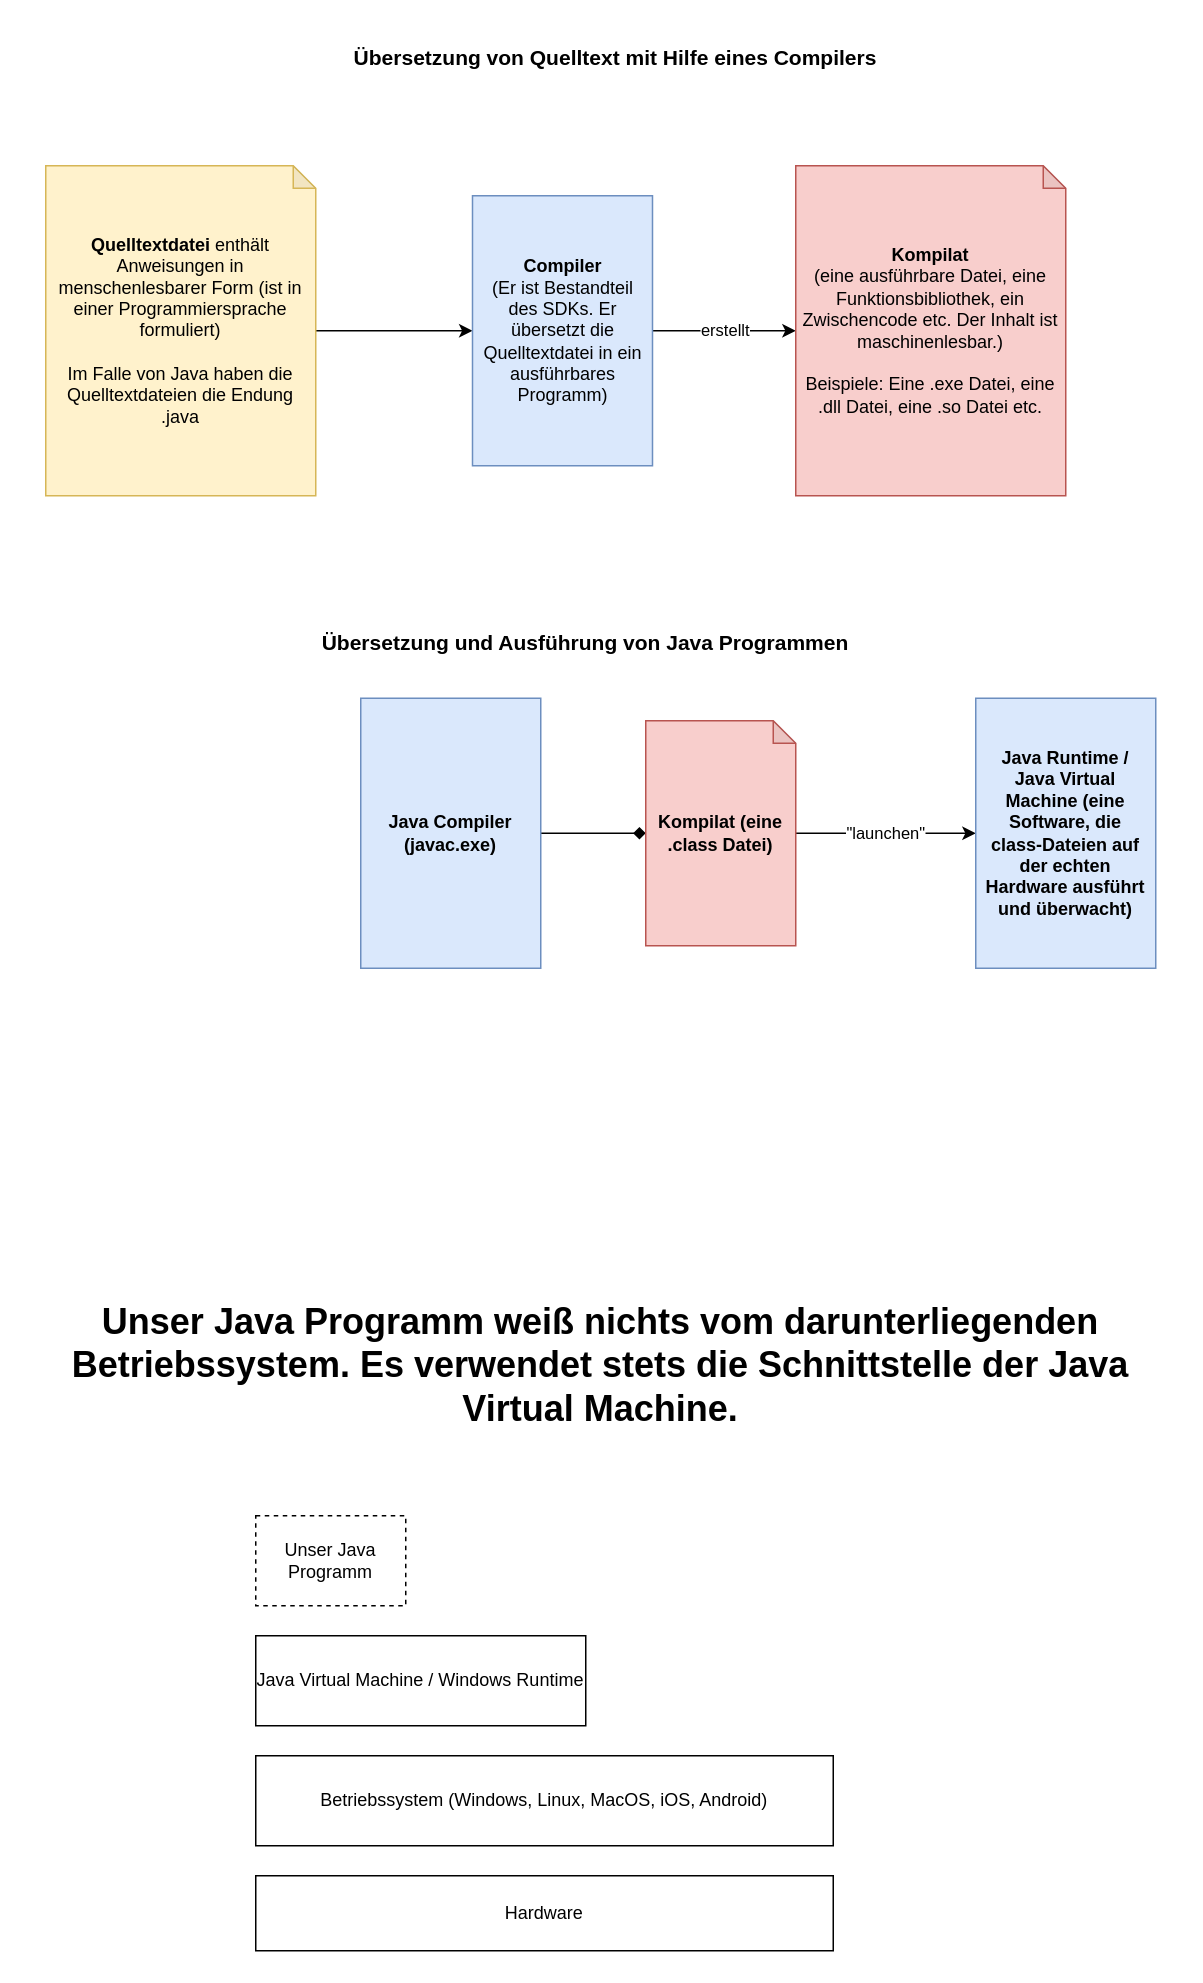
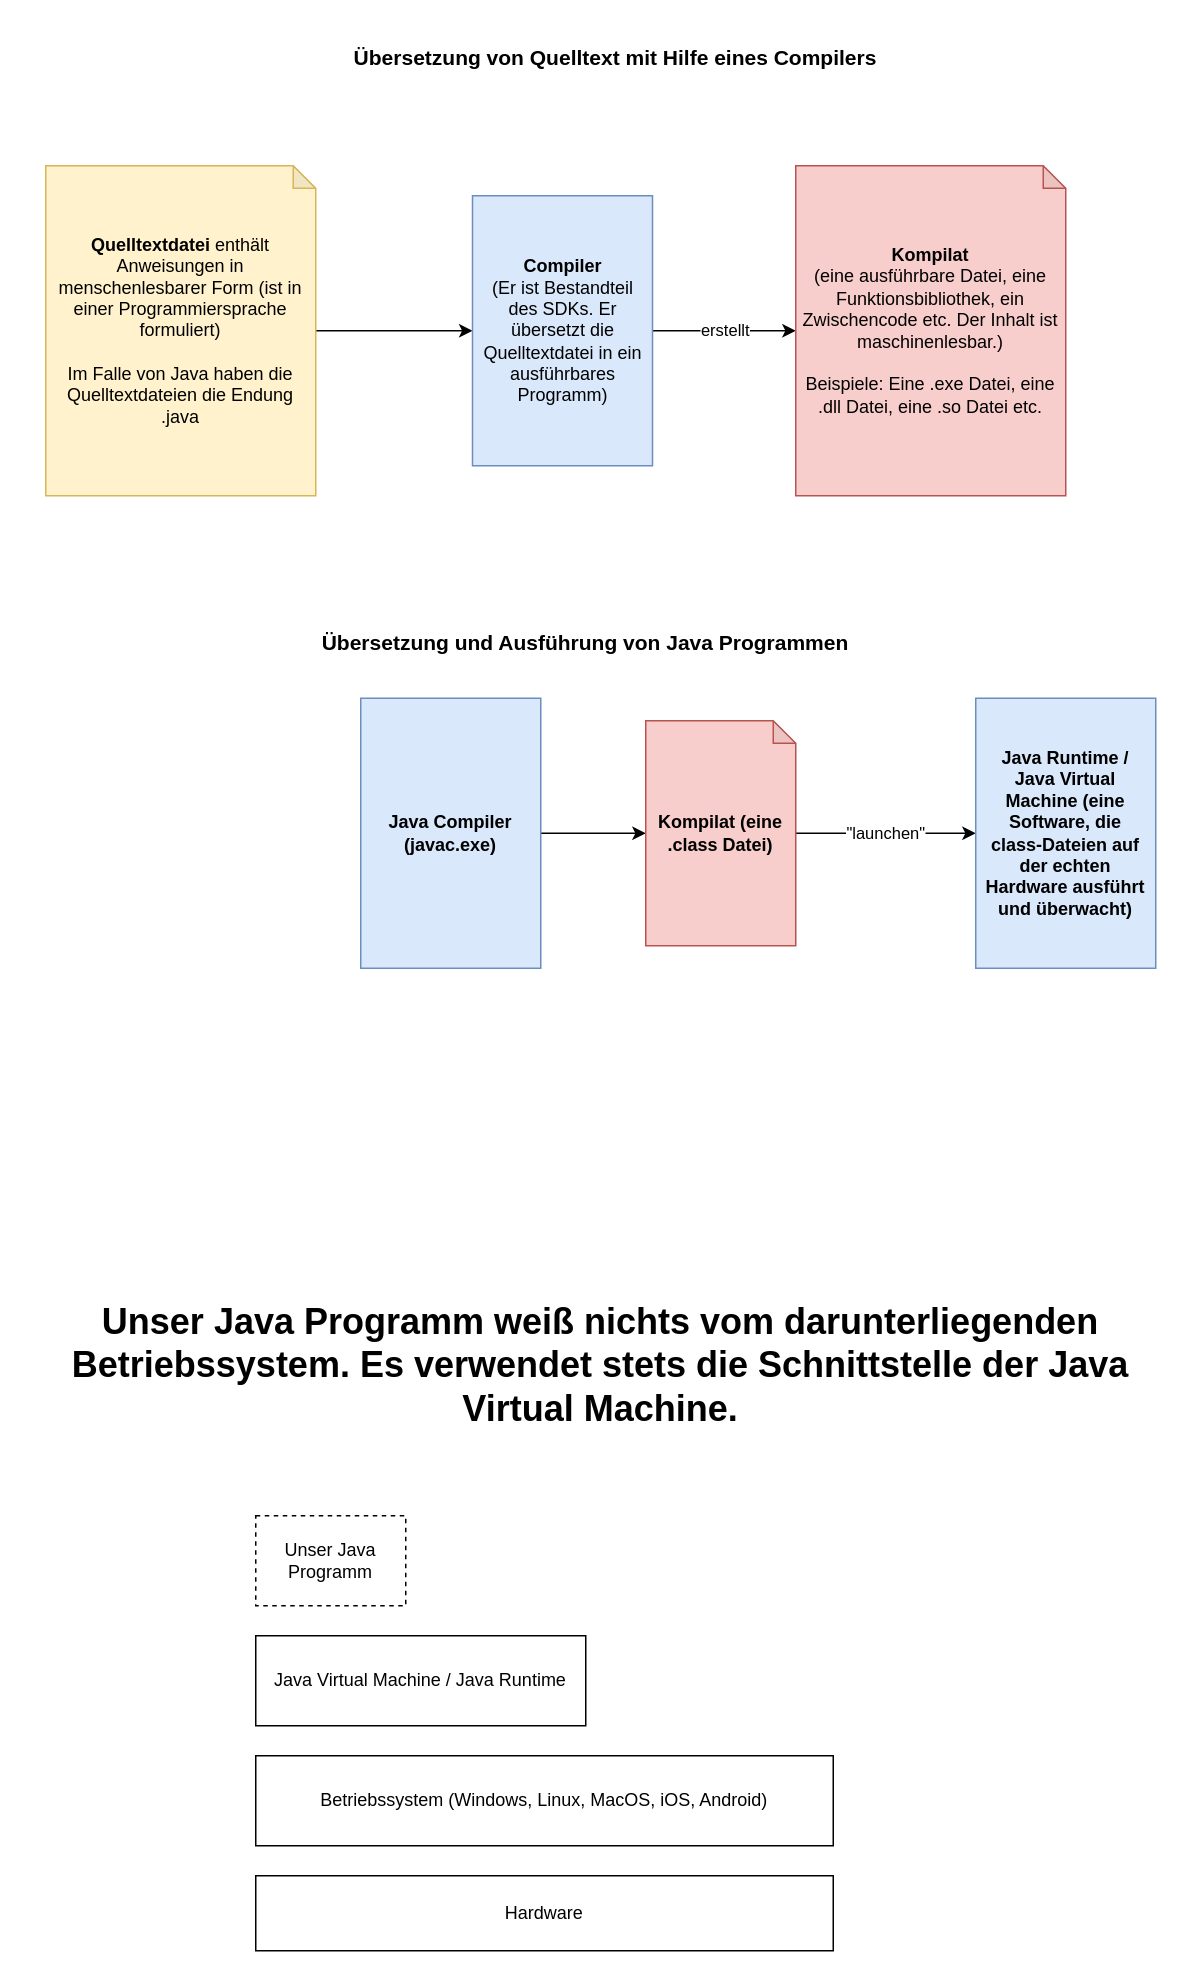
edge "Java Compiler (javac.exe)" -> "Kompilat (eine .class Datei)": arrowhead diamond -> classic
node "Java Virtual Machine / Windows Runtime": label "Java Virtual Machine / Windows Runtime" -> "Java Virtual Machine / Java Runtime"
